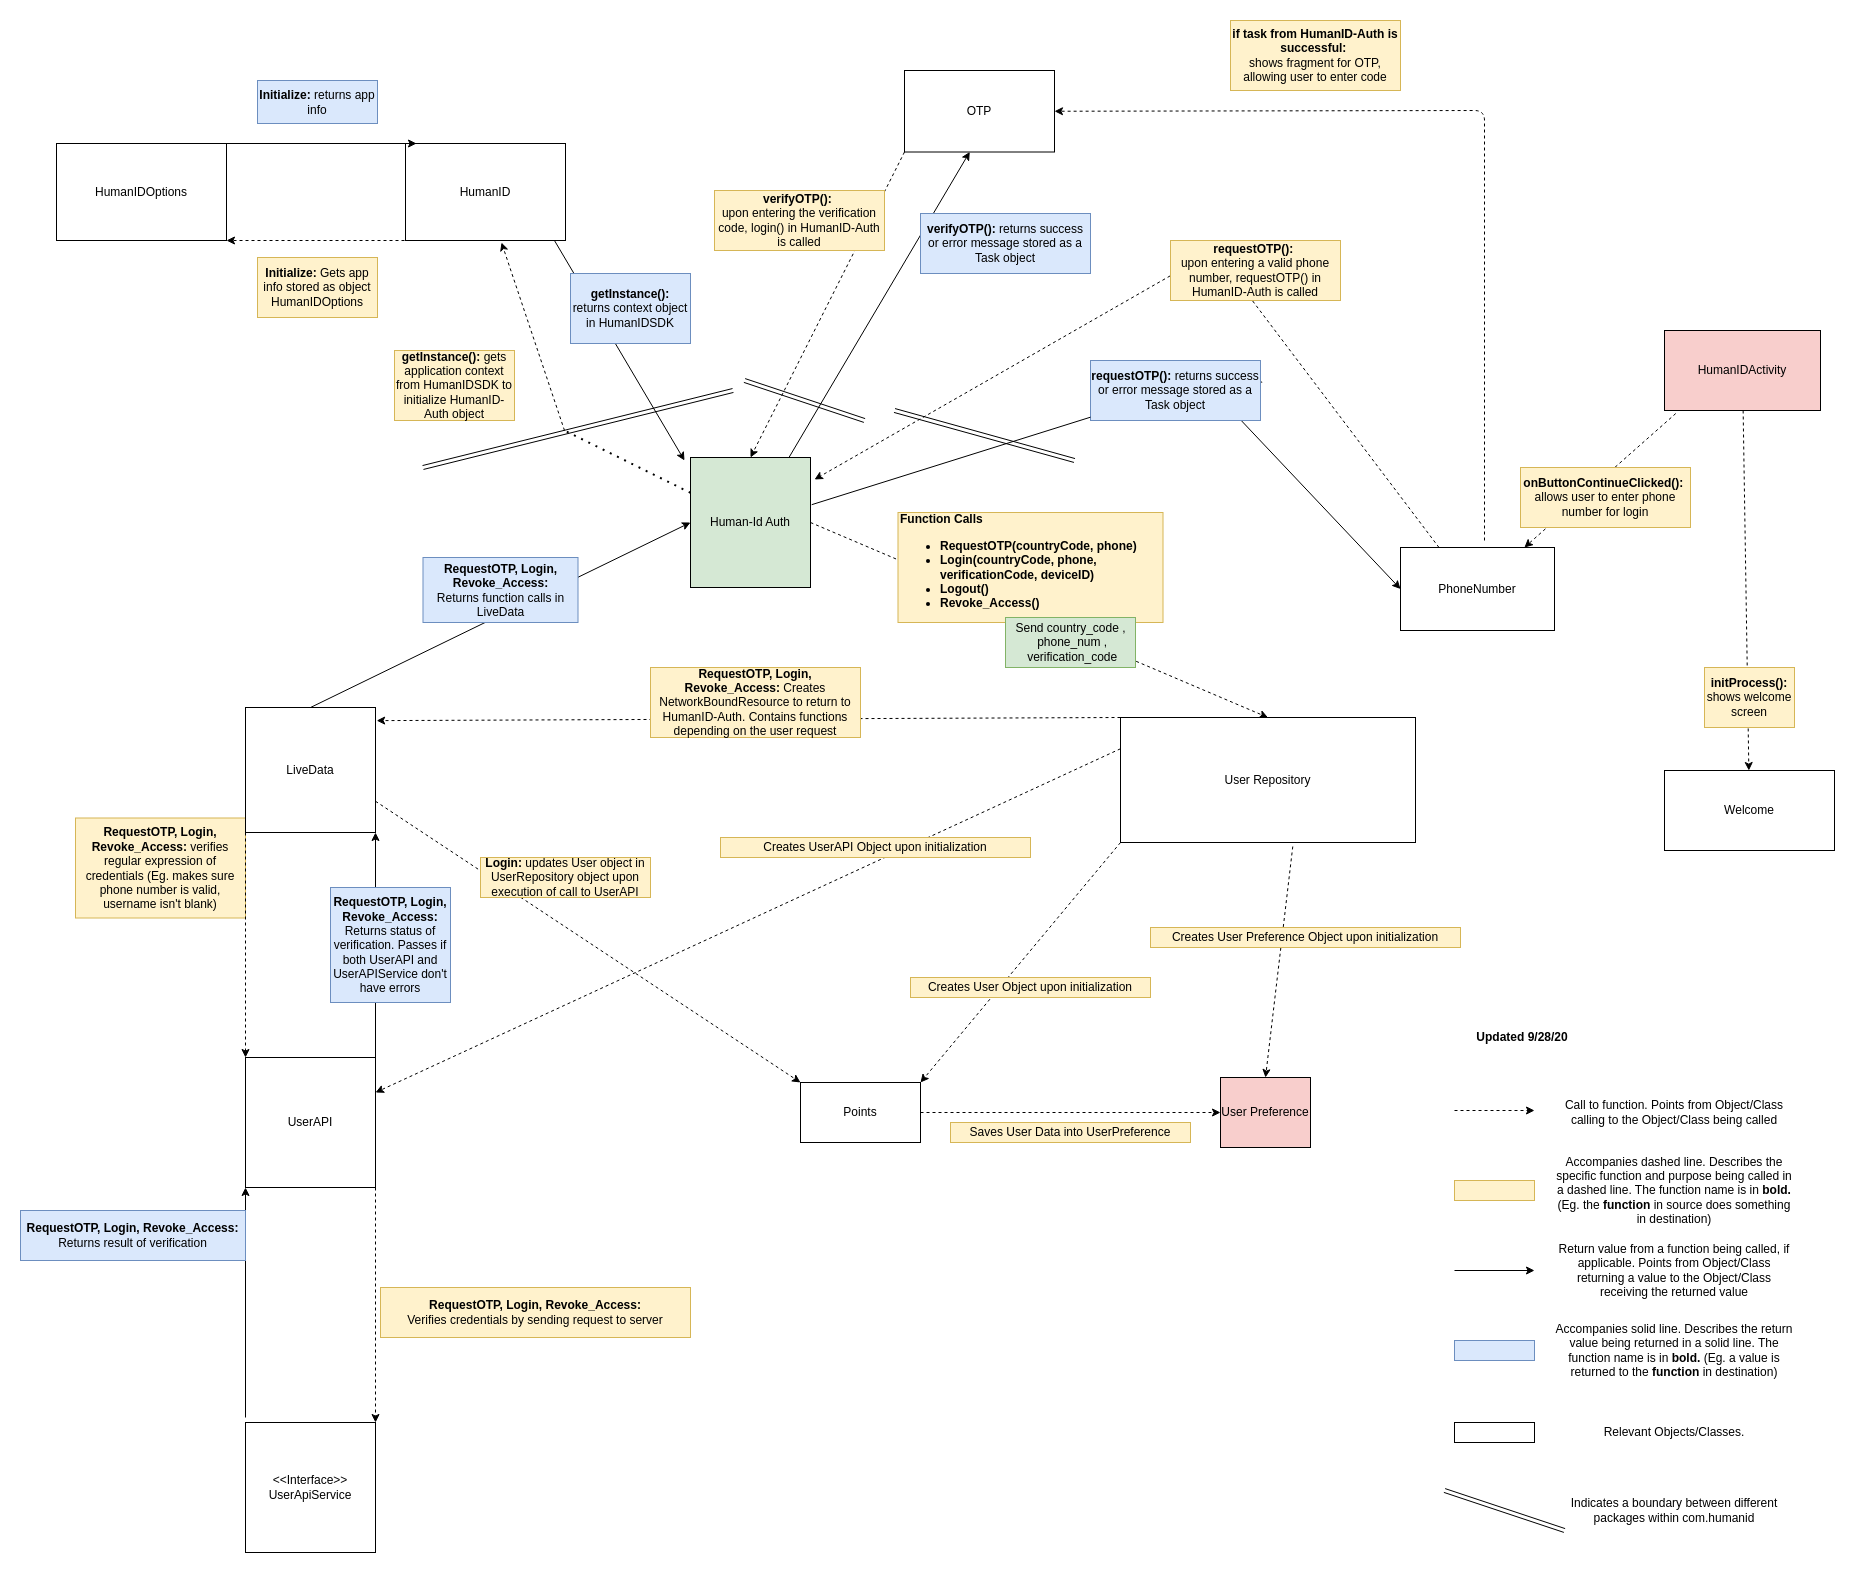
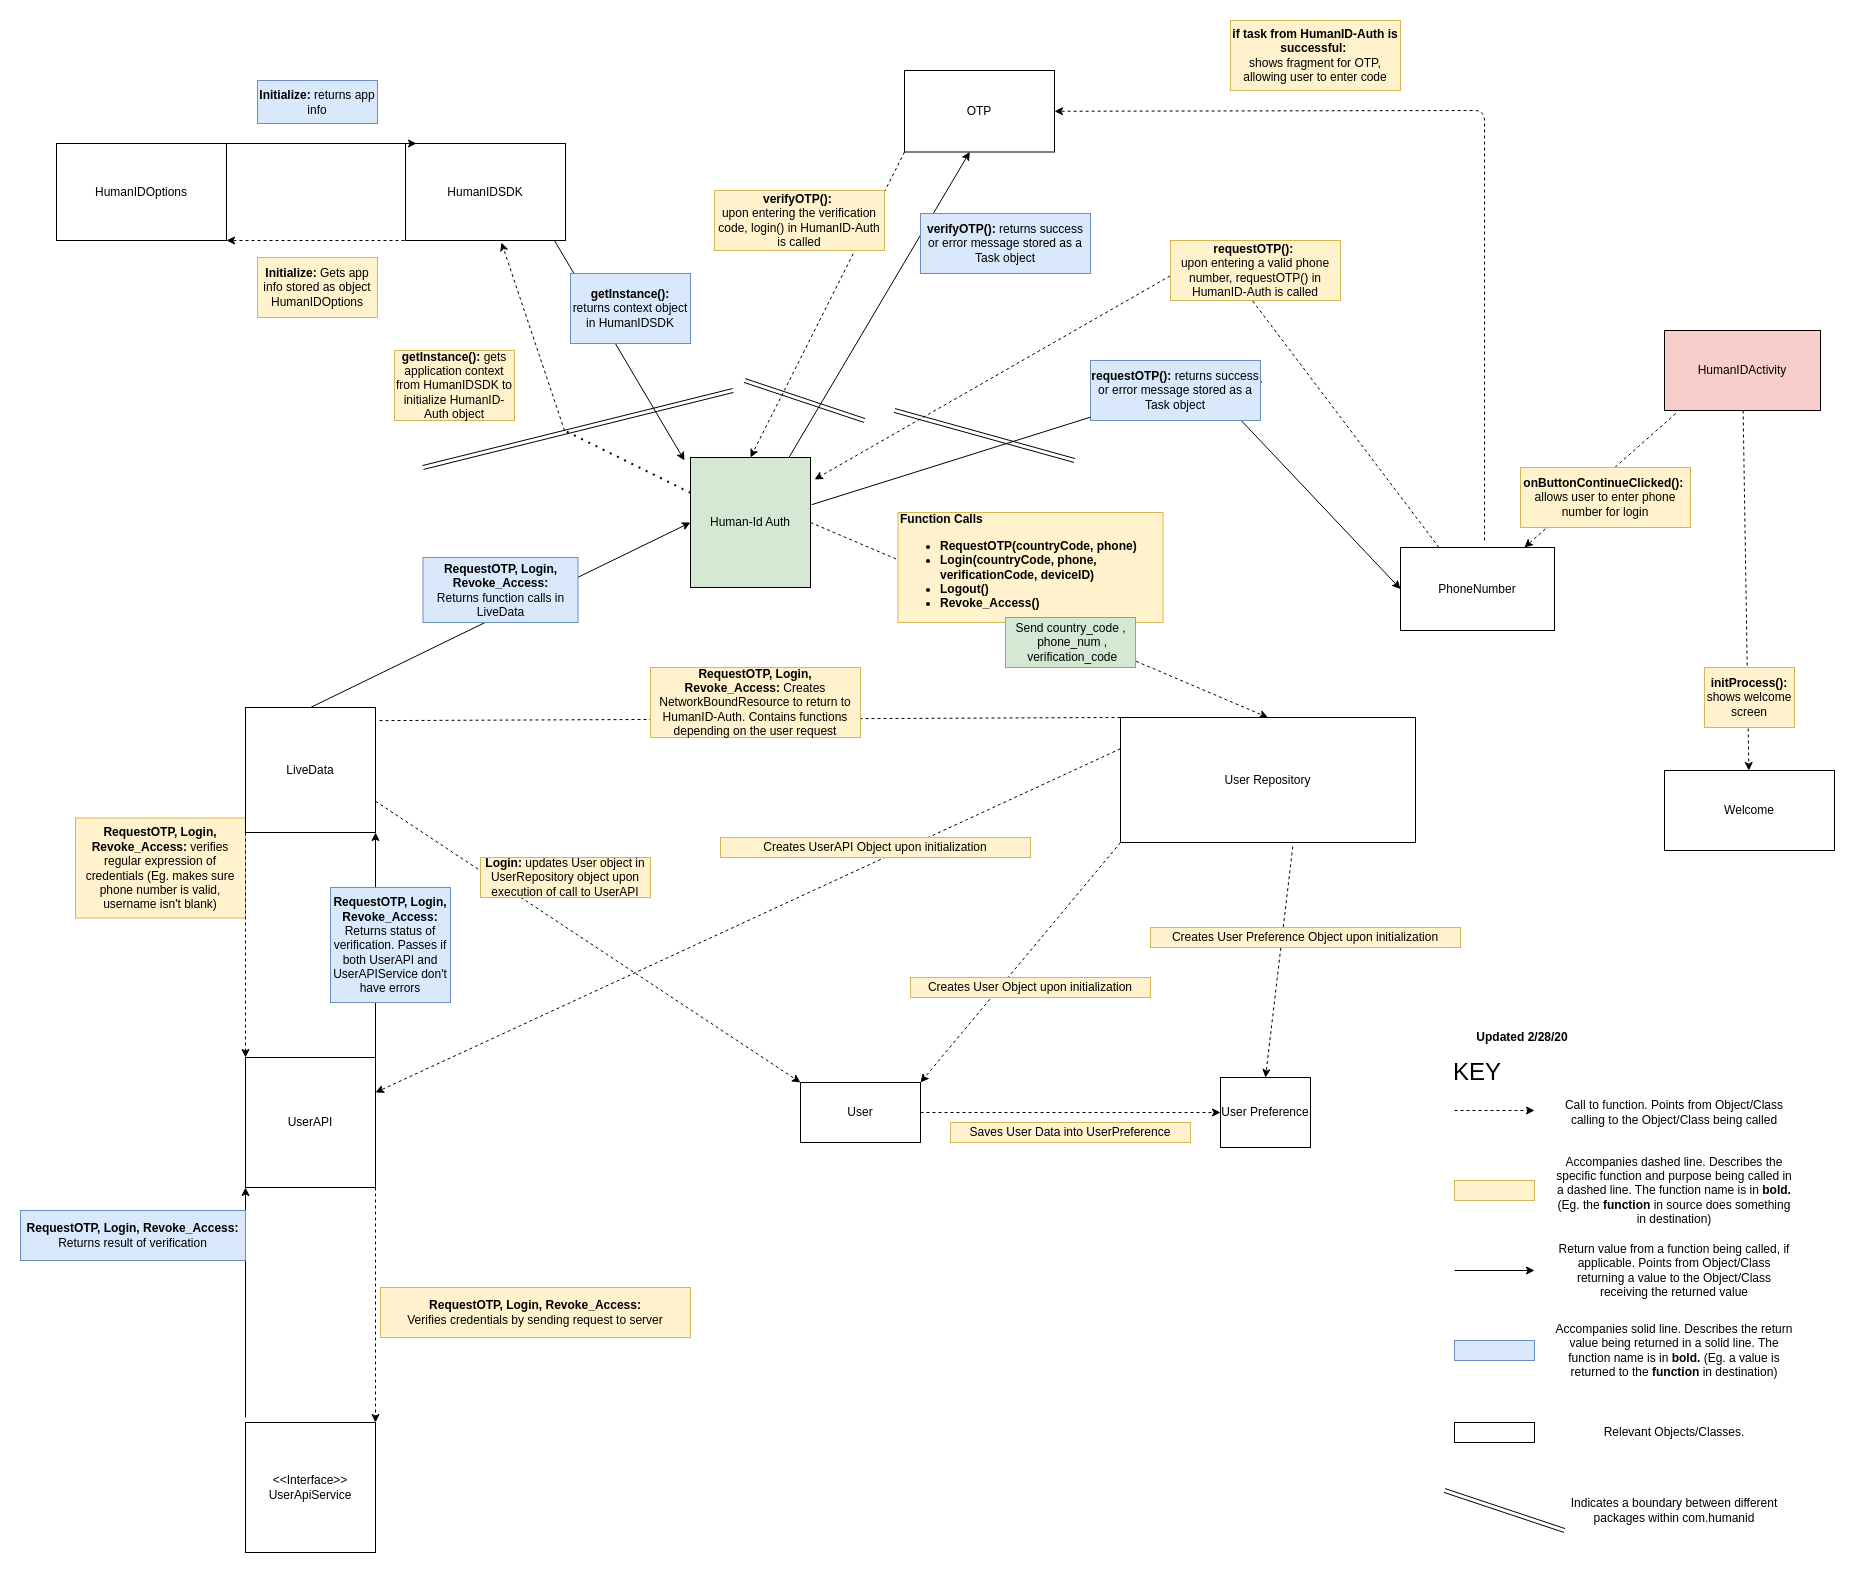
node "HumanID": label "HumanID" -> "HumanIDSDK"
edge "User Repository" -> "LiveData": arrowhead classic -> none
node "Updated 9/28/20": label "Updated 9/28/20" -> "Updated 2/28/20"
node "KEY": added
node "Points": label "Points" -> "User"
node "User Preference": fillcolor #f8cecc -> #ffffff
